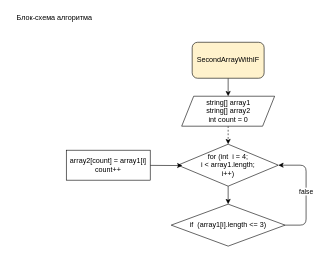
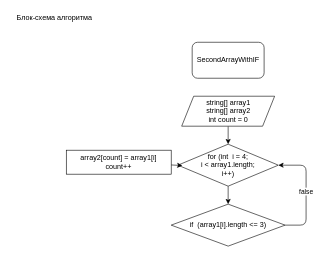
node "SecondArrayWithIF": fillcolor #fff2cc -> #ffffff
edge "SecondArrayWithIF" -> "string[] array1 string[] array2 int count = 0": removed
edge "string[] array1 string[] array2 int count = 0" -> "for (int i = 4; i < array1.length; i++)": style dashed -> solid
node "array2[count] = array1[i] count++": size 84x30 -> 105x24
